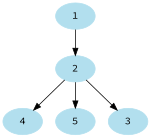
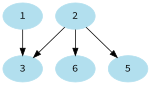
edge "1" -> "2": now "1" -> "3"
node "4": label "4" -> "6"
